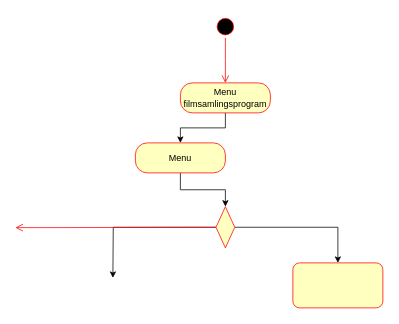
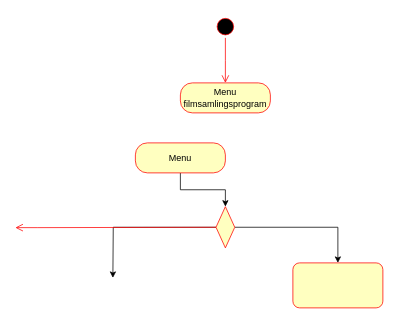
edge "Menu filmsamlingsprogram" -> "Menu": removed
